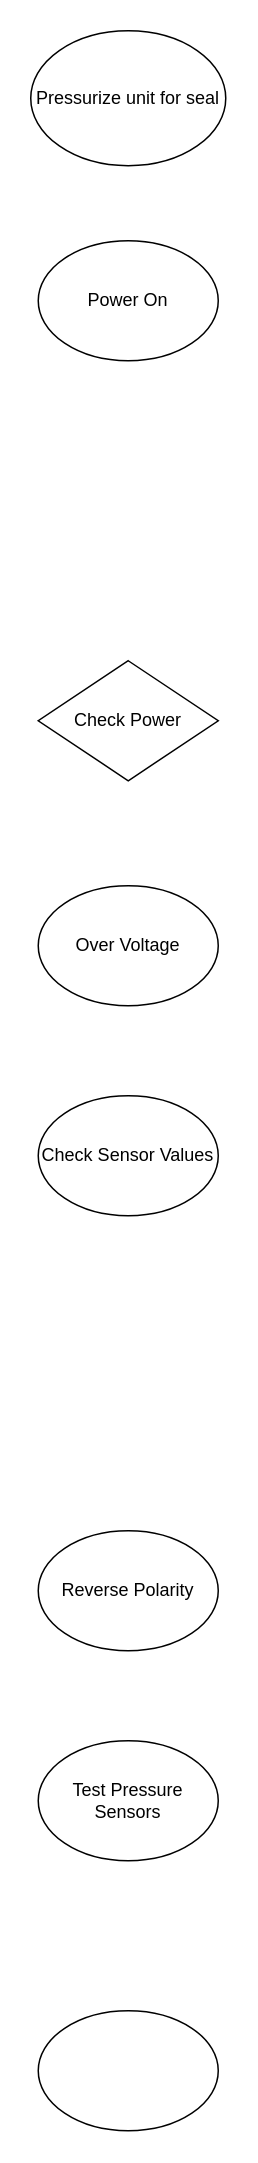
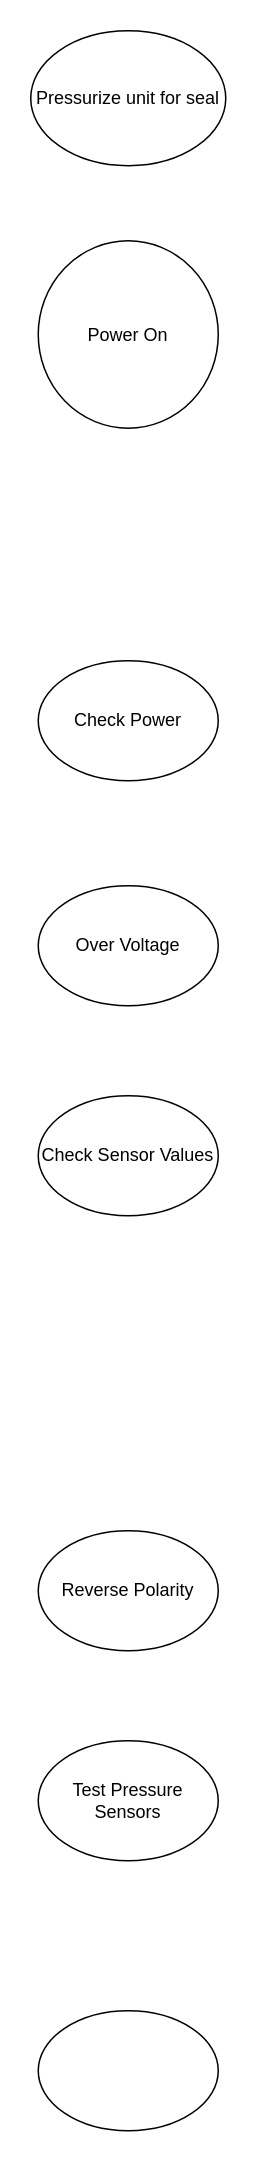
node "Power On": size 180x120 -> 180x188
node "Check Power": shape diamond -> ellipse
